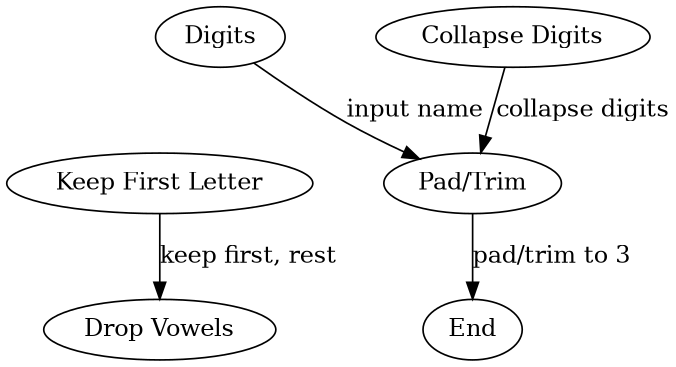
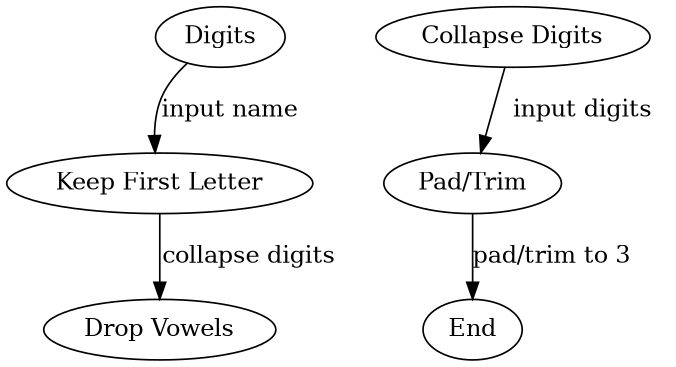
edge "Collapse Digits" -> "Pad/Trim": label "collapse digits" -> "input digits"
edge "Digits" -> "Pad/Trim": now "Digits" -> "Keep First Letter"
edge "Keep First Letter" -> "Drop Vowels": label "keep first, rest" -> "collapse digits"
